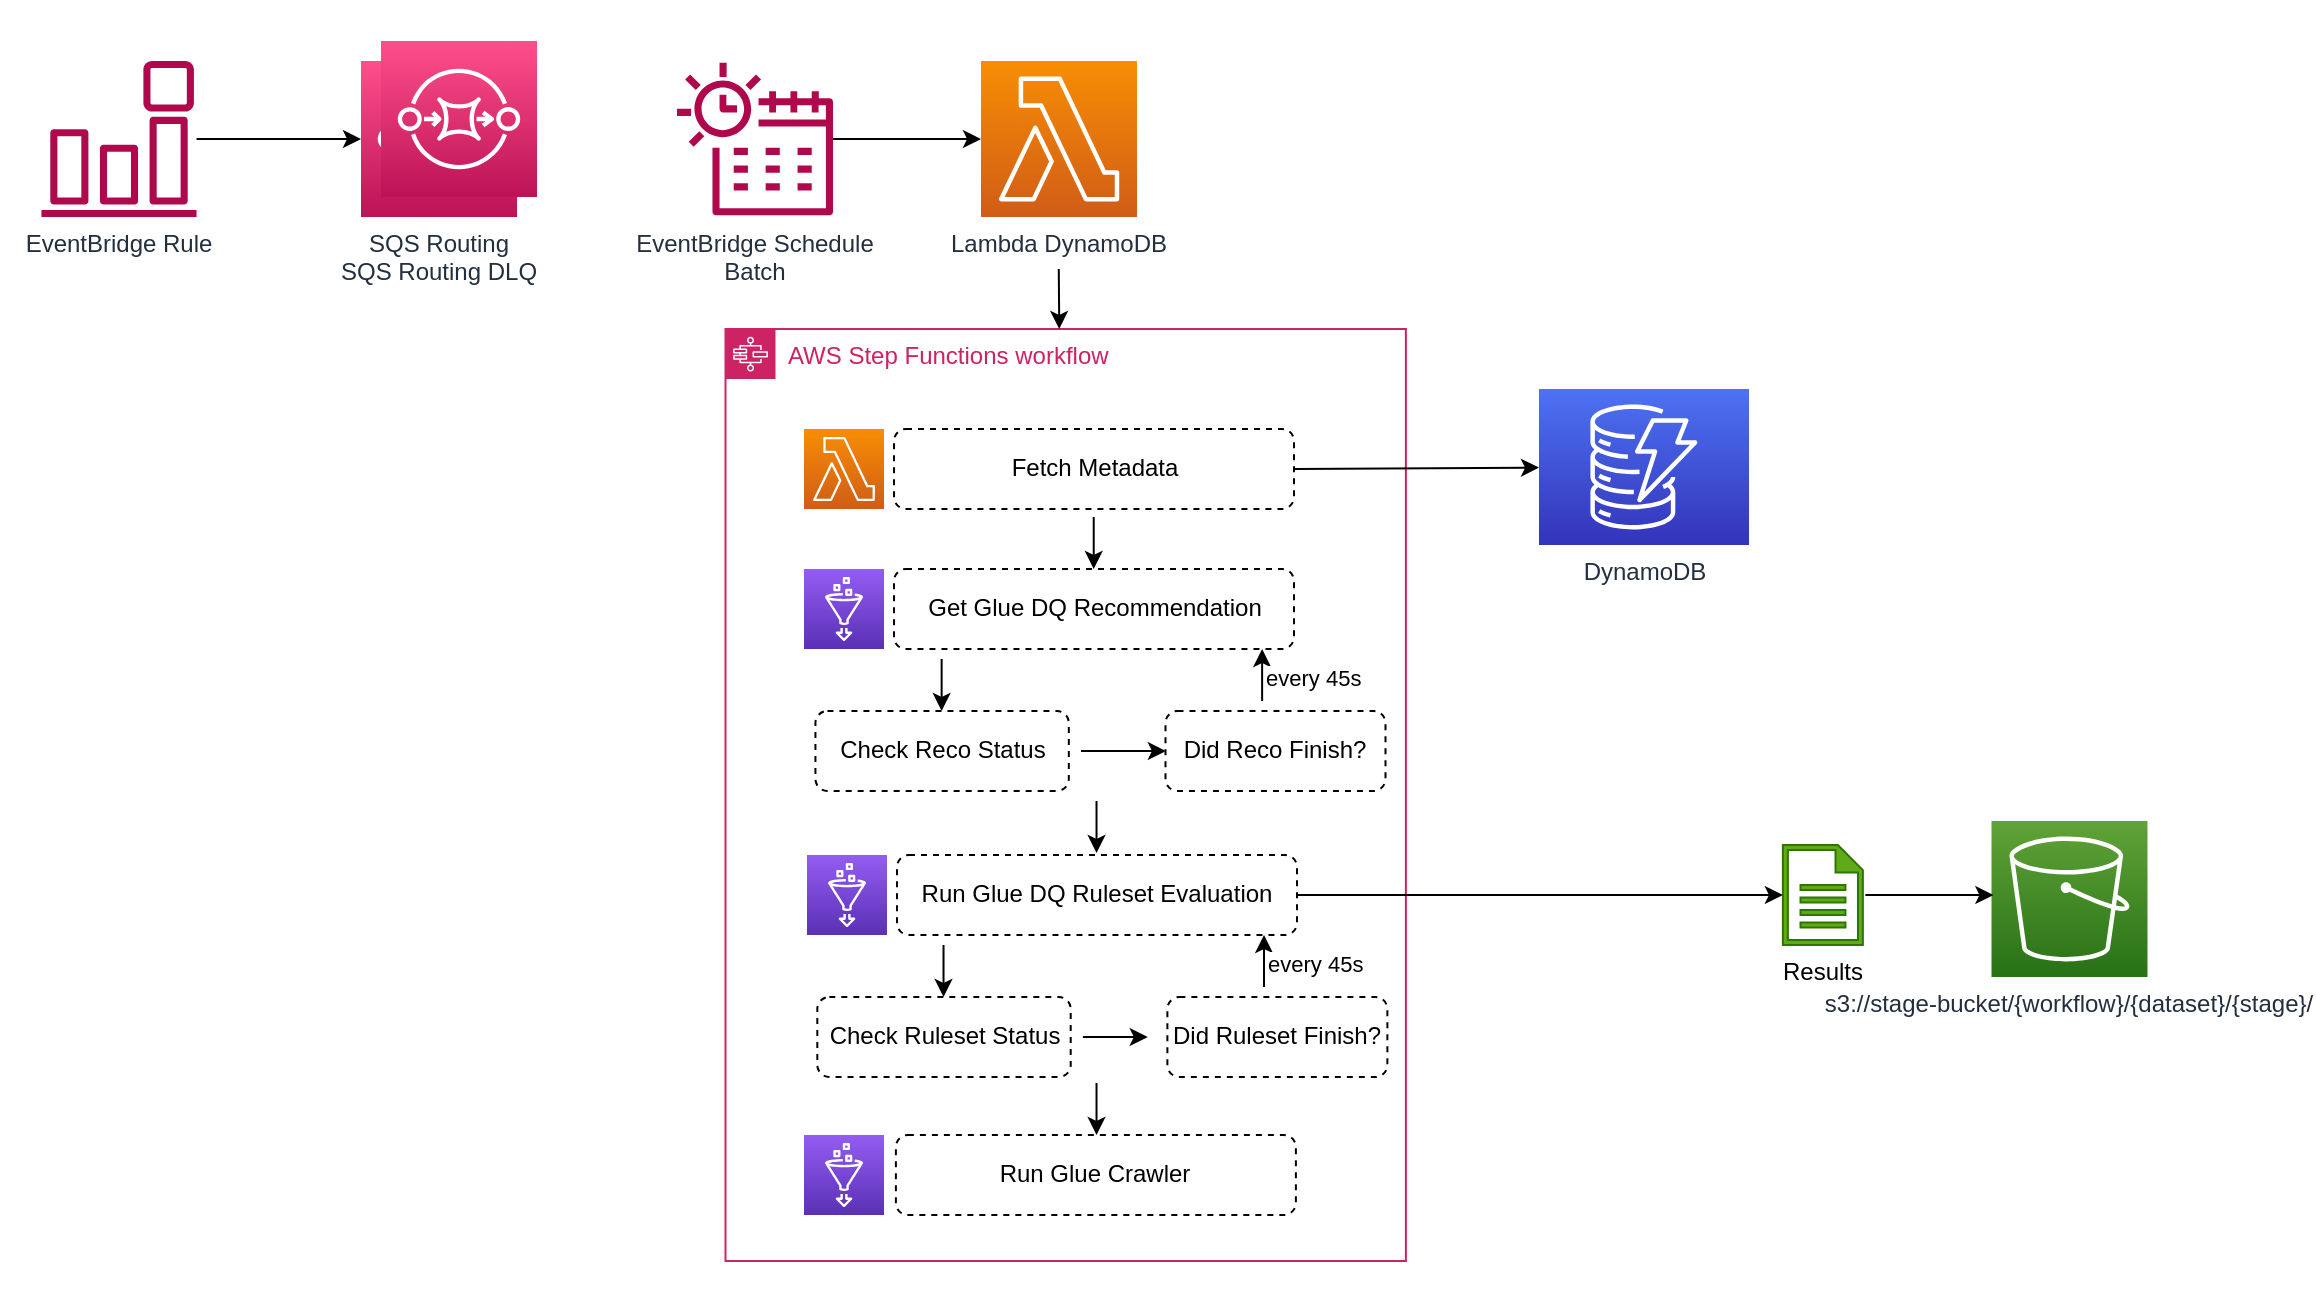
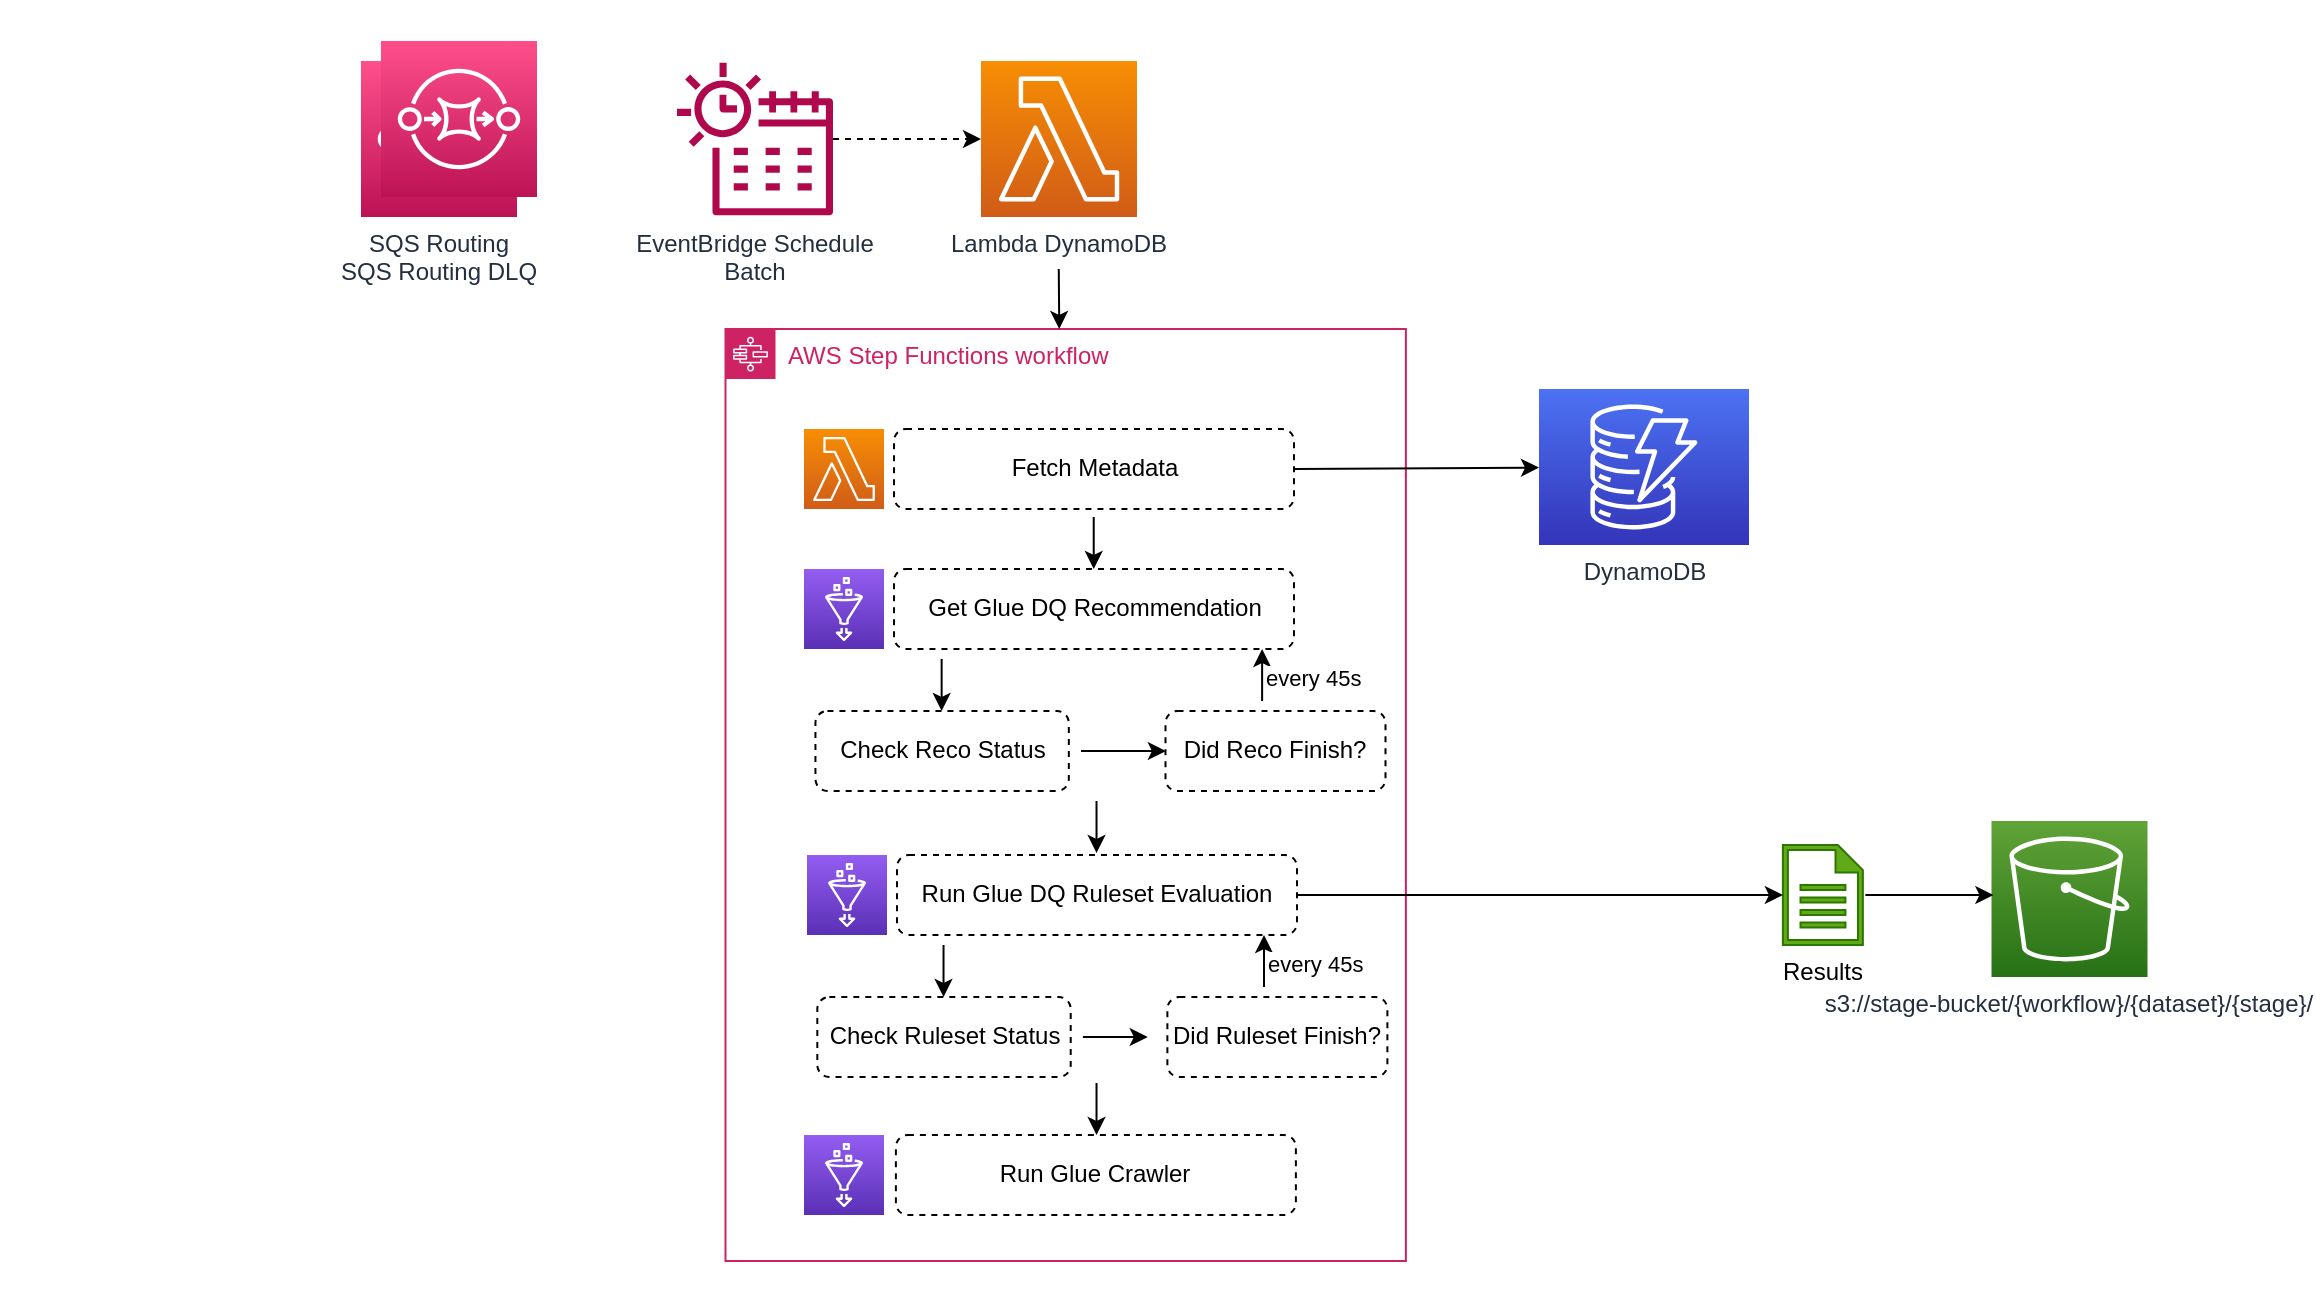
node "EventBridge Rule": removed
edge "EventBridge Rule" -> "SQS Routing SQS Routing DLQ": removed
edge "EventBridge Schedule Batch" -> "Lambda DynamoDB": style solid -> dashed
